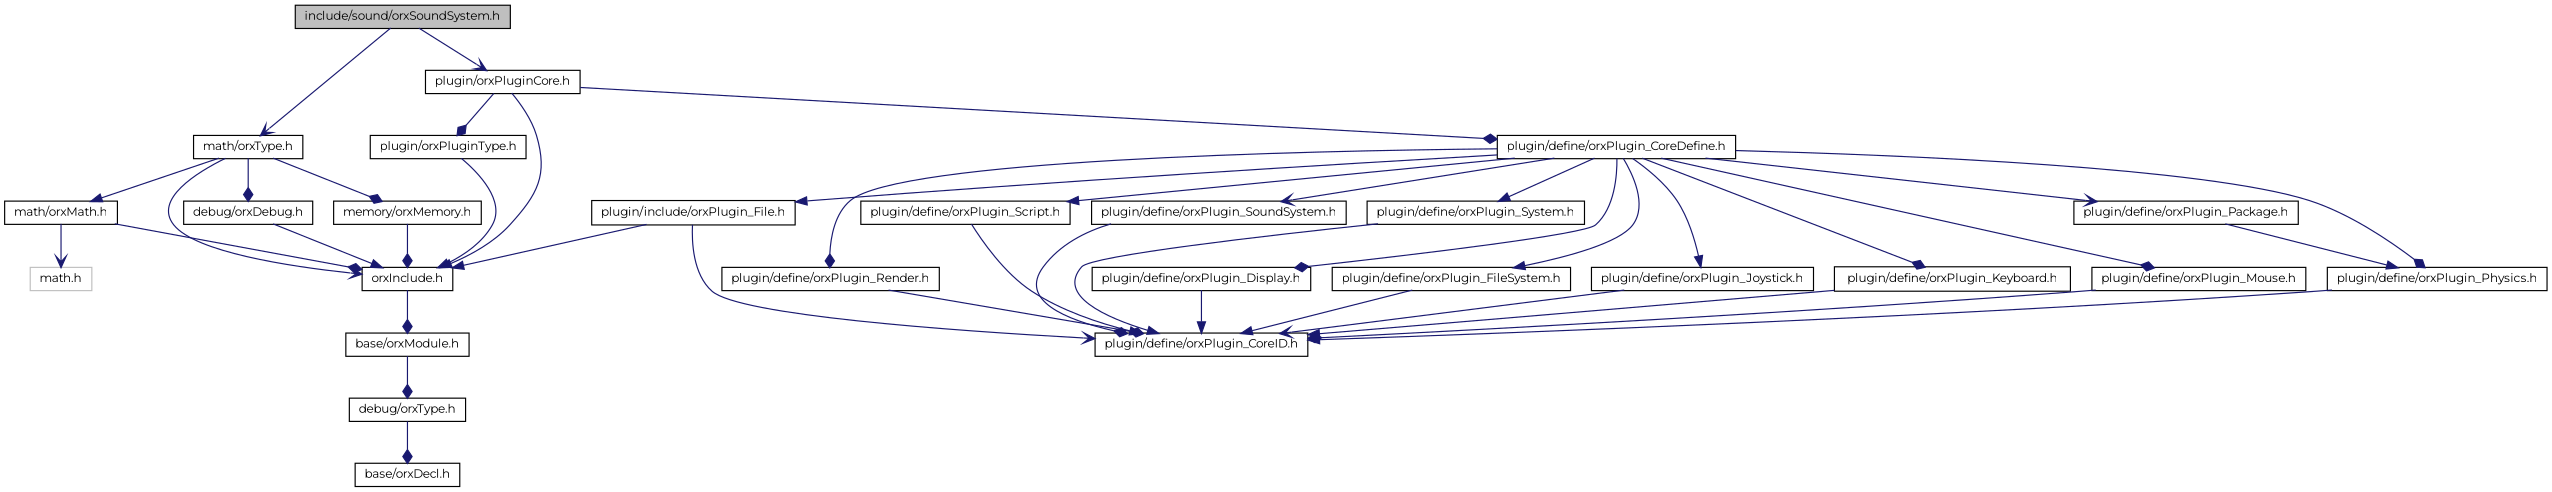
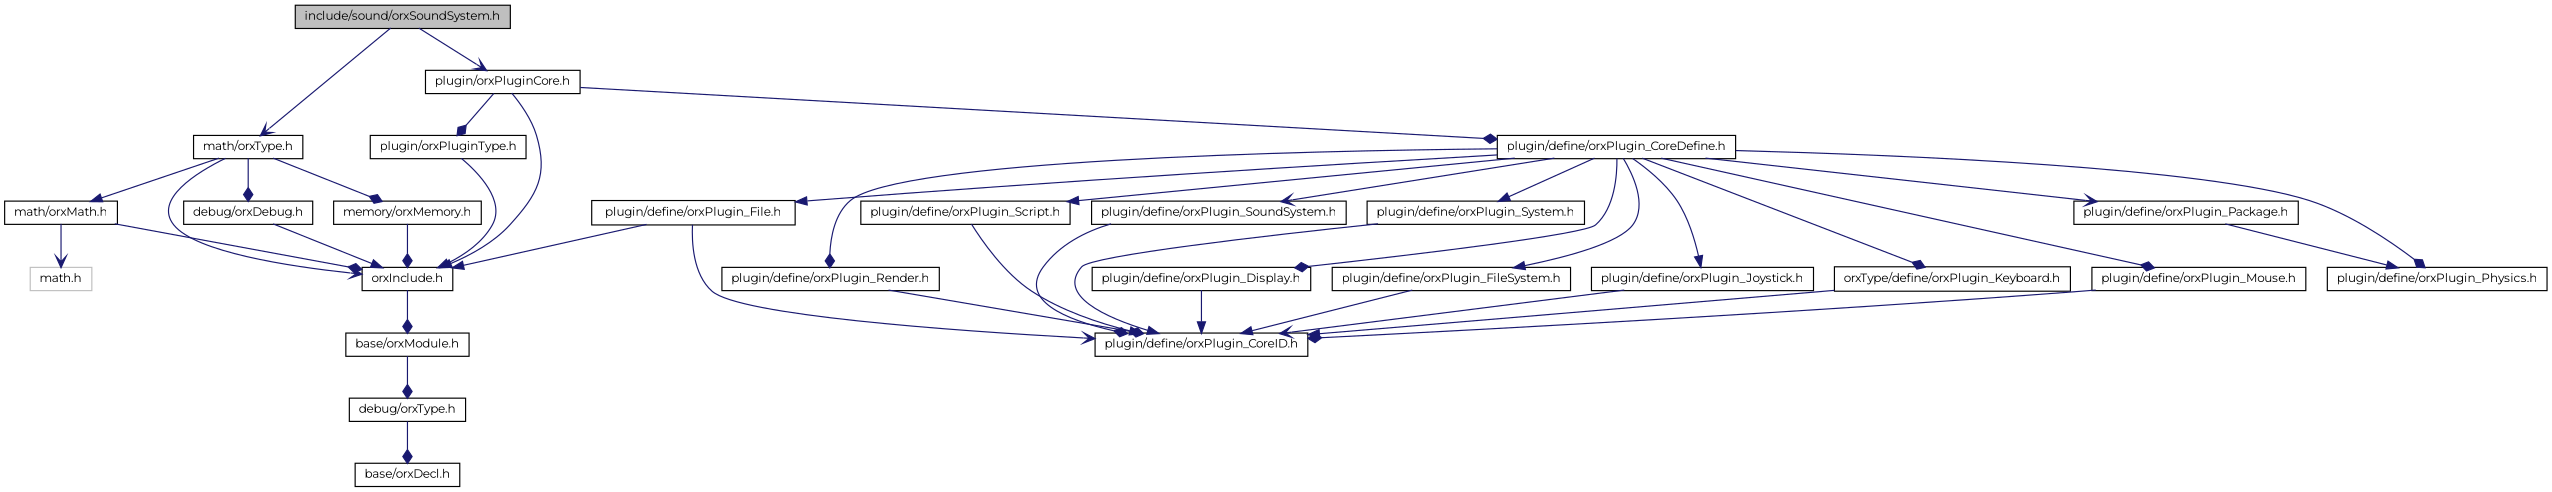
node "plugin/include/orxPlugin_File.h": label "plugin/include/orxPlugin_File.h" -> "plugin/define/orxPlugin_File.h"
node "plugin/define/orxPlugin_Keyboard.h": label "plugin/define/orxPlugin_Keyboard.h" -> "orxType/define/orxPlugin_Keyboard.h"
edge "plugin/define/orxPlugin_Physics.h" -> "plugin/define/orxPlugin_CoreID.h": removed
